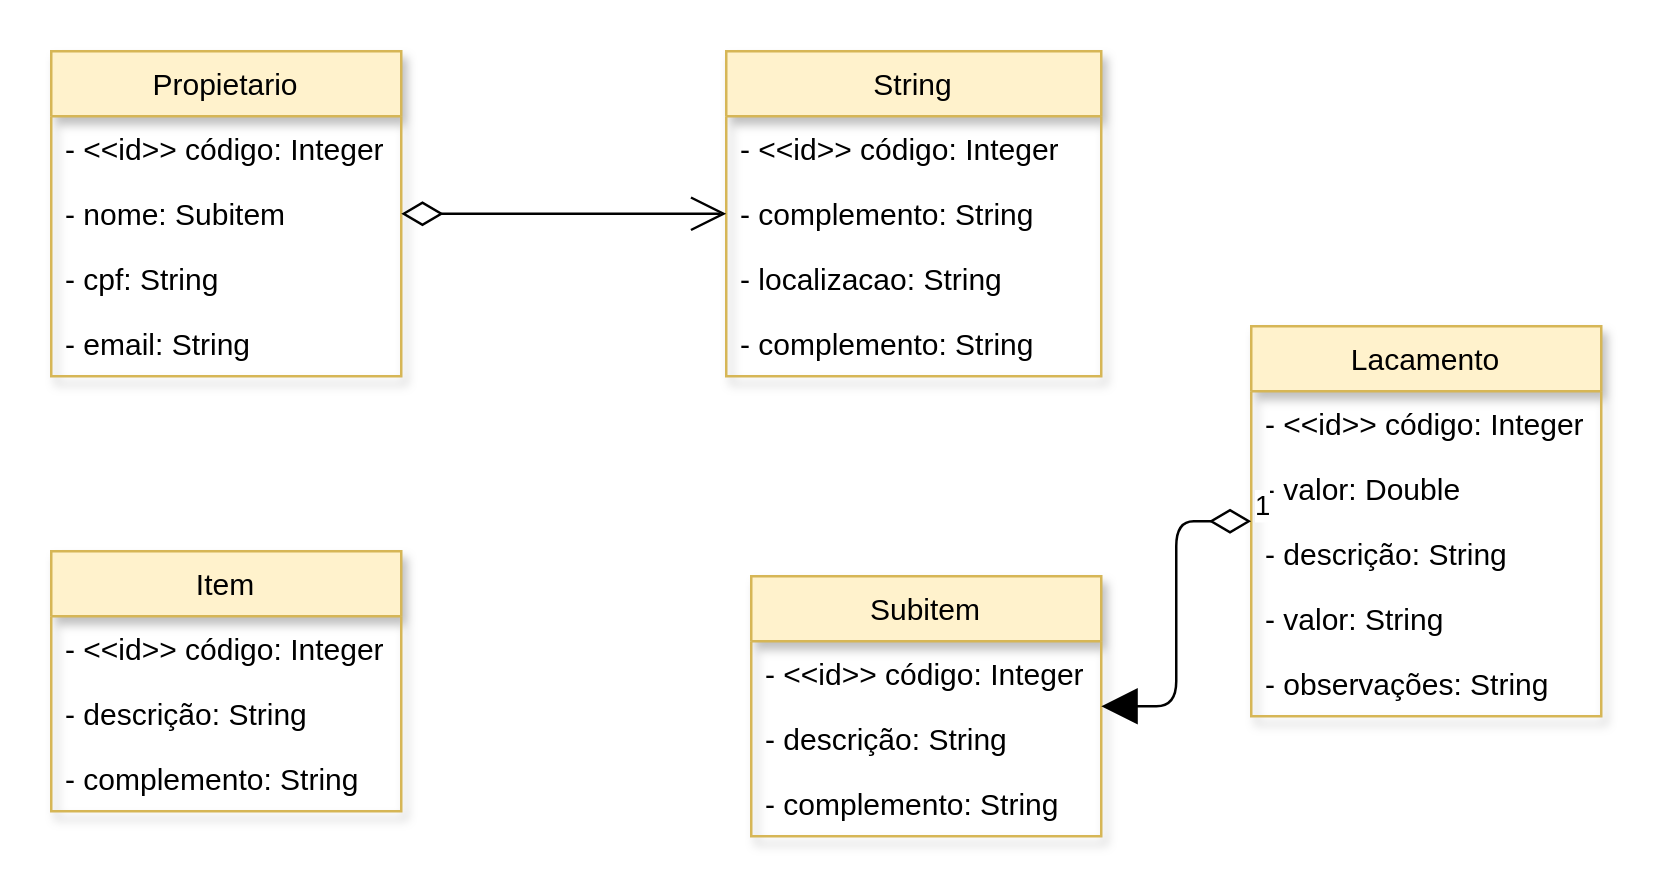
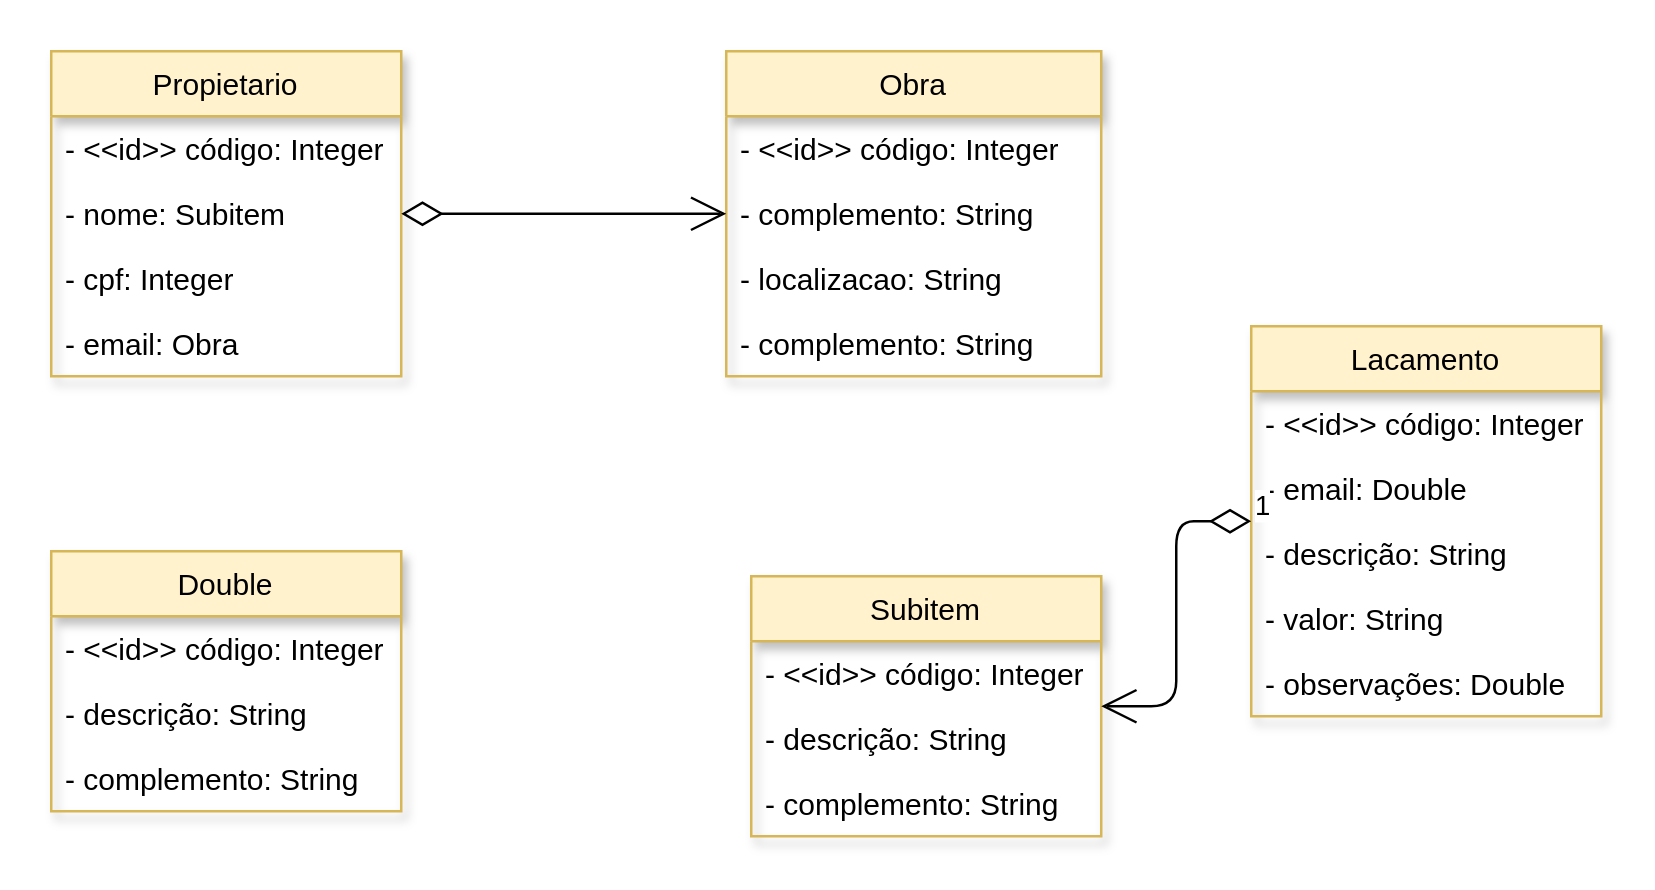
node "String": label "String" -> "Obra"
node "- cpf: String": label "- cpf: String" -> "- cpf: Integer"
node "- email: String": label "- email: String" -> "- email: Obra"
node "- valor: Double": label "- valor: Double" -> "- email: Double"
node "Item": label "Item" -> "Double"
node "- observações: String": label "- observações: String" -> "- observações: Double"
edge "Lacamento" -- "Subitem": arrowhead block -> open
